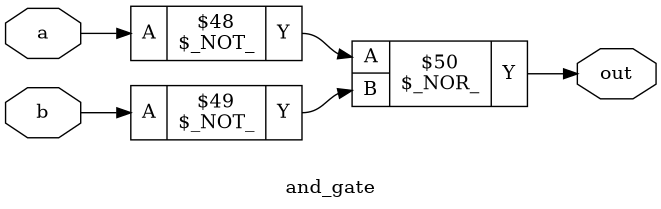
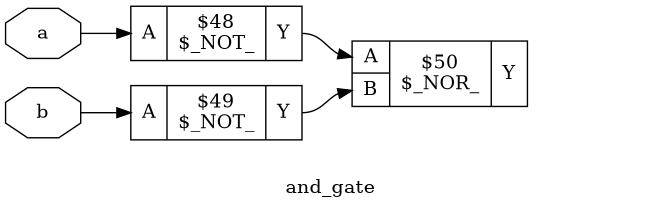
node "out": removed
